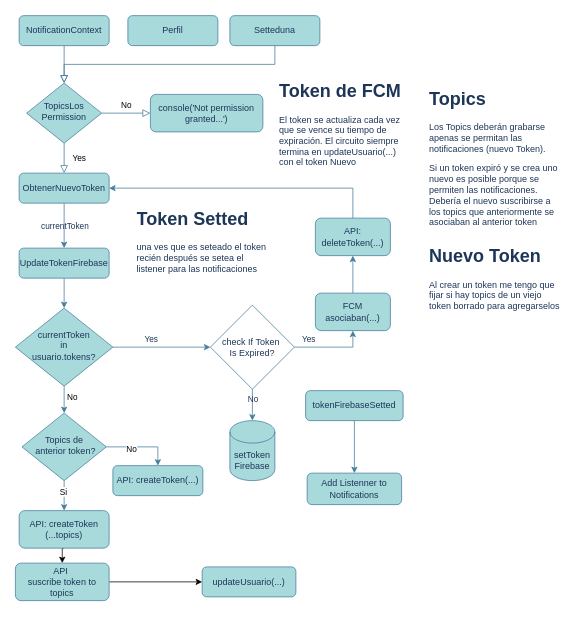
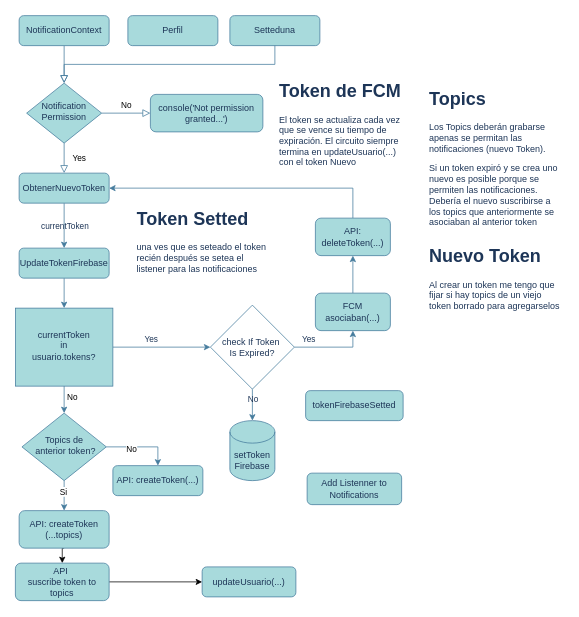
node "TopicsLos Permission": label "TopicsLos Permission" -> "Notification Permission"
node "currentToken in usuario.tokens?": shape diamond -> rectangle
edge "tokenFirebaseSetted" -> "Add Listenner to Notifications": removed
